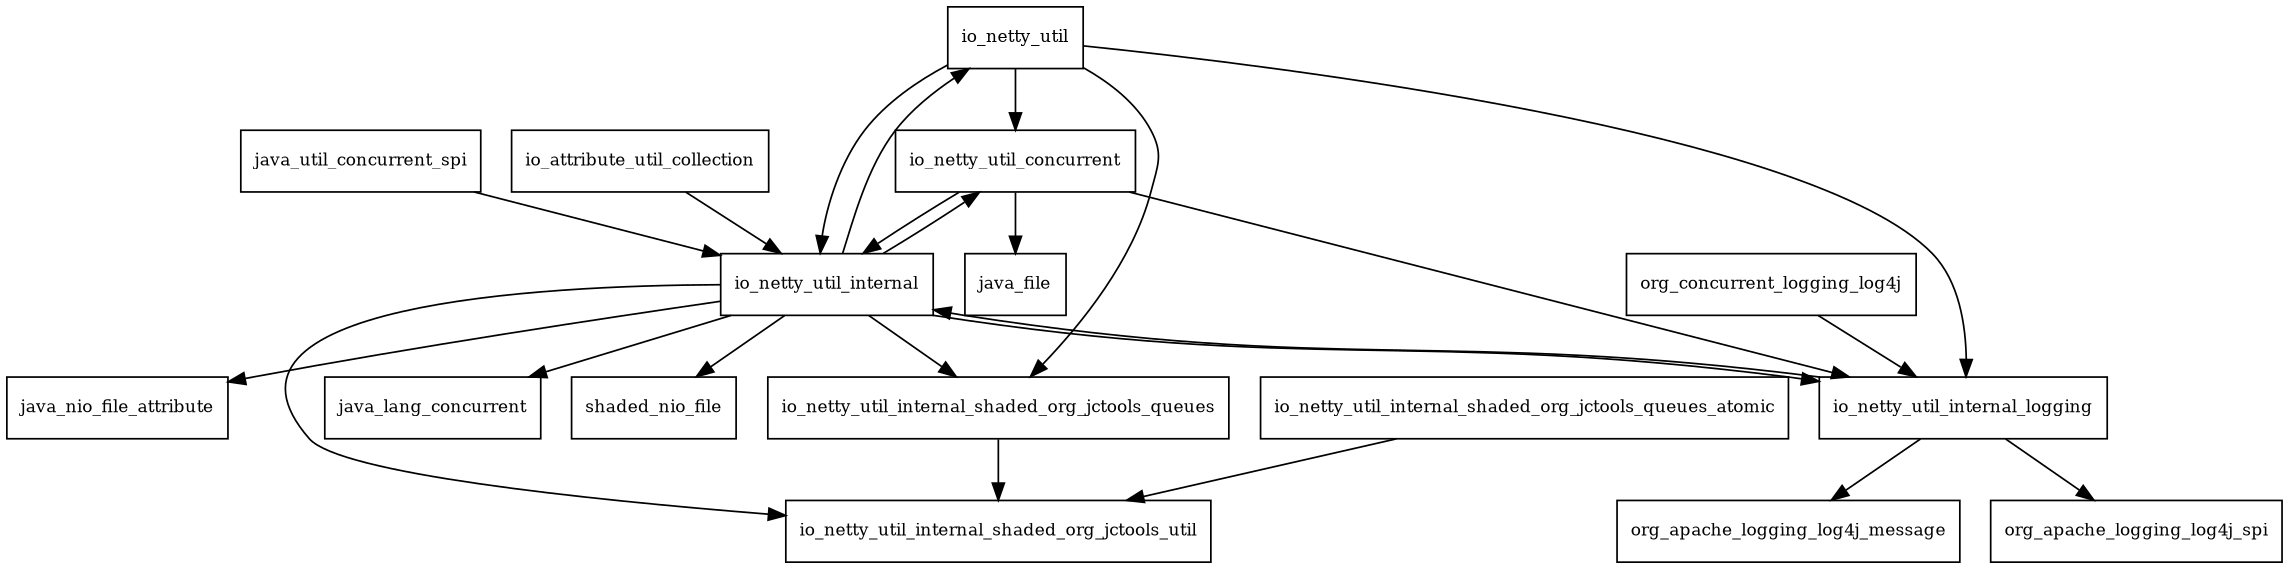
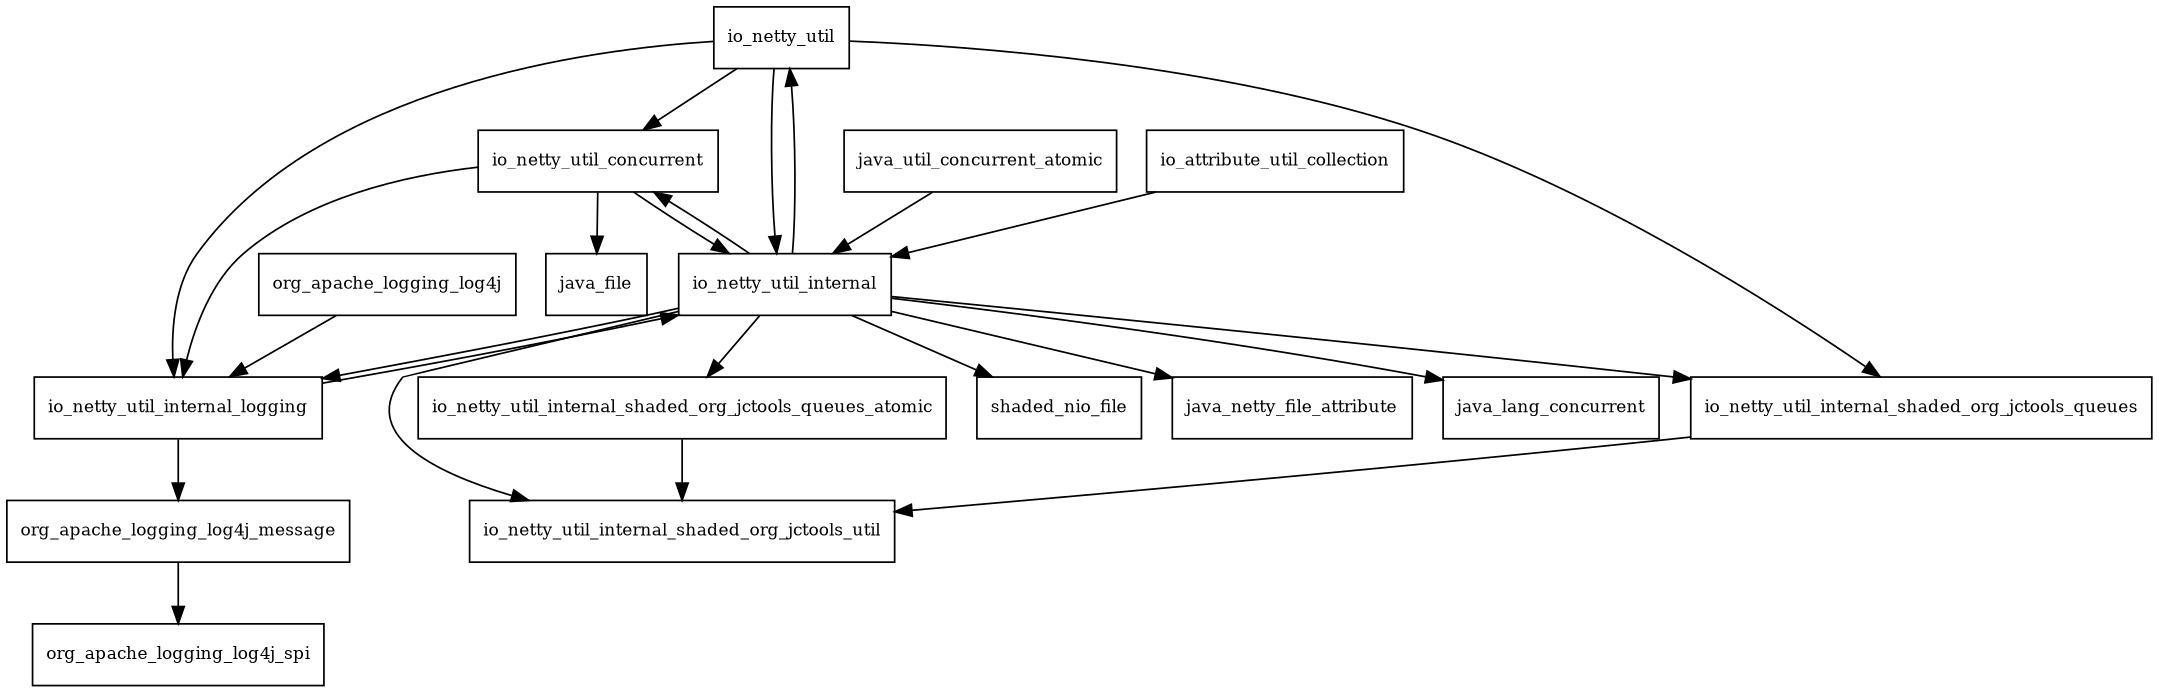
node "java_util_concurrent_spi": label "java_util_concurrent_spi" -> "java_util_concurrent_atomic"
node "org_concurrent_logging_log4j": label "org_concurrent_logging_log4j" -> "org_apache_logging_log4j"
edge "io_netty_util_internal" -> "io_netty_util_internal_shaded_org_jctools_queues_atomic": added
node "java_nio_file_attribute": label "java_nio_file_attribute" -> "java_netty_file_attribute"
edge "io_netty_util_internal_logging" -> "org_apache_logging_log4j_spi": now "org_apache_logging_log4j_message" -> "org_apache_logging_log4j_spi"
